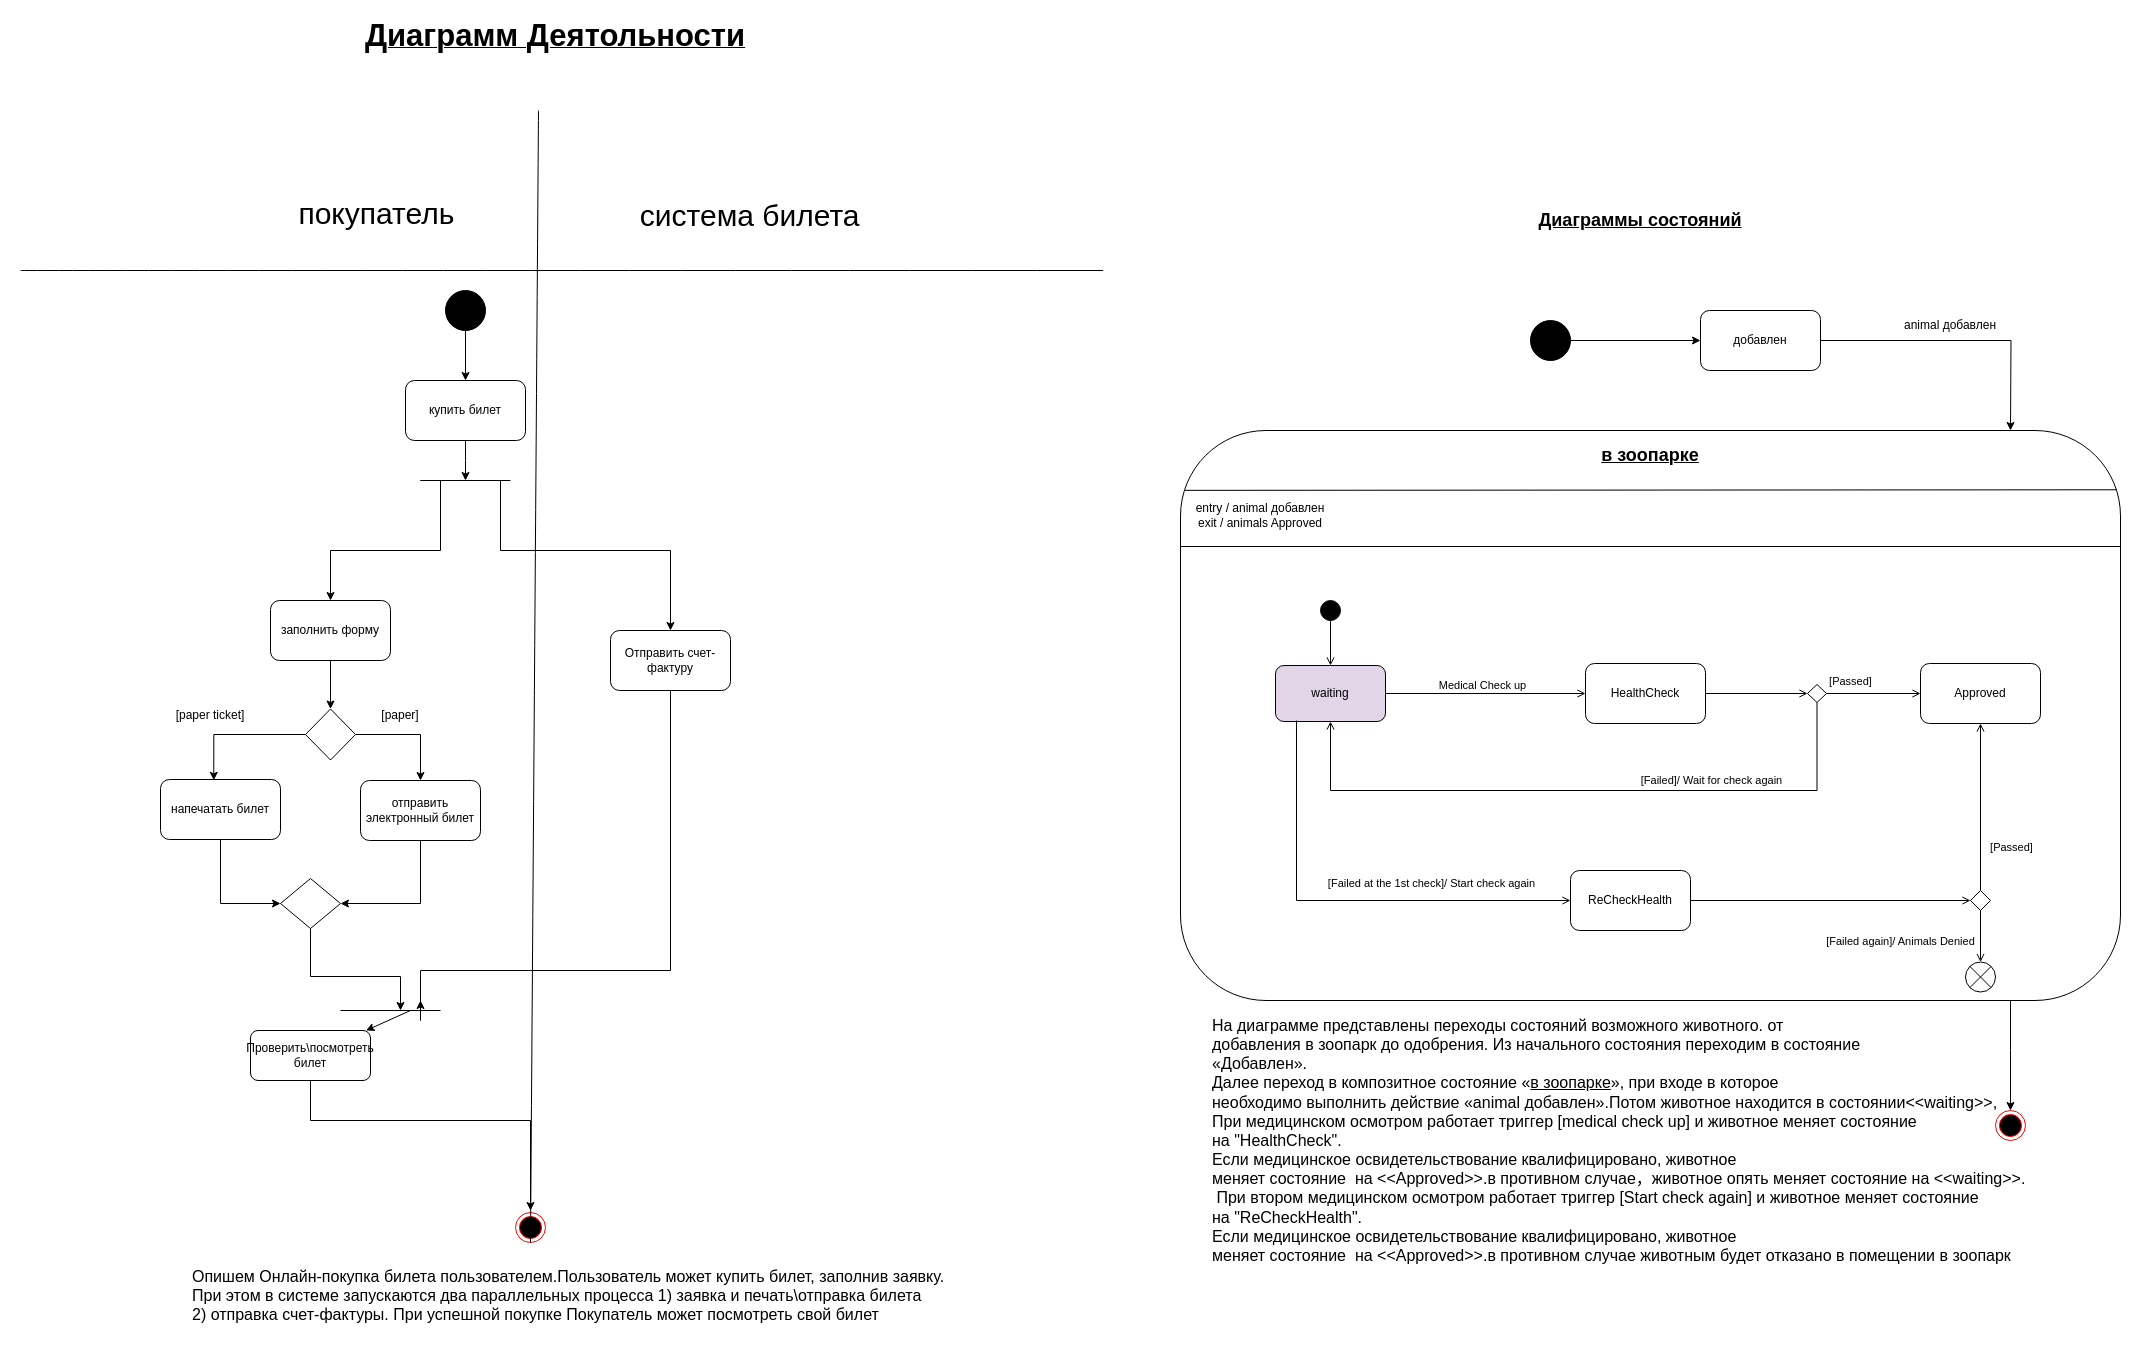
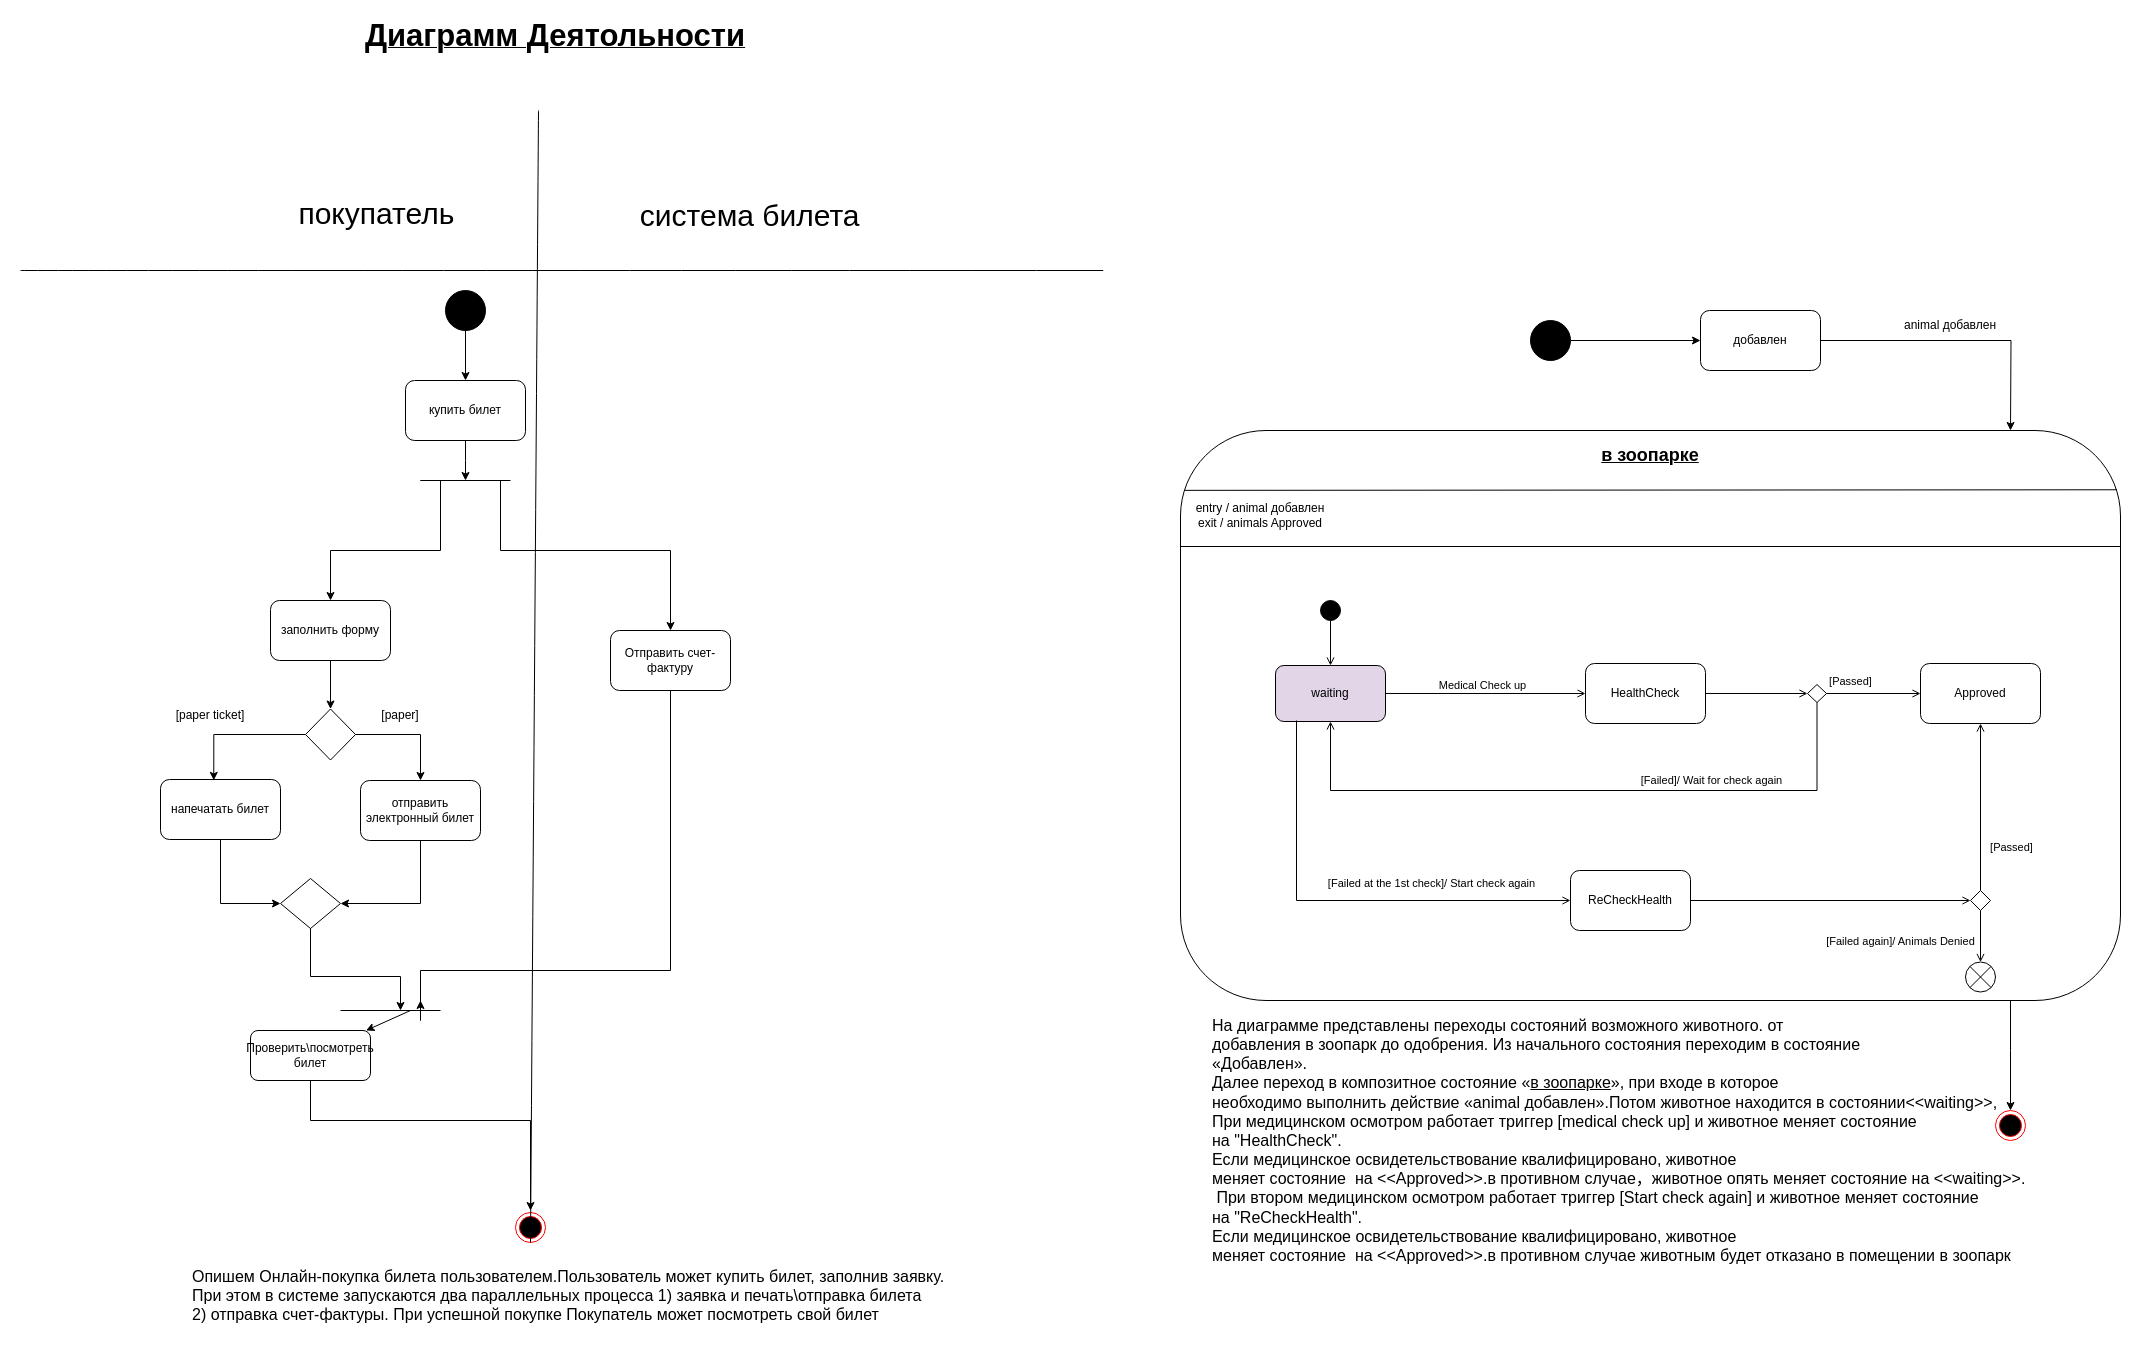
node "Диаграммы состояний": removed
